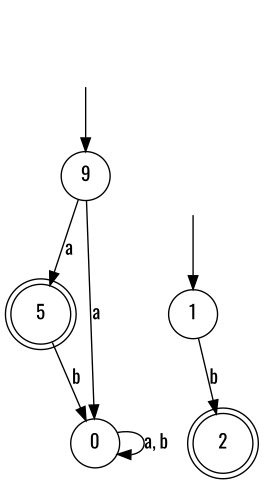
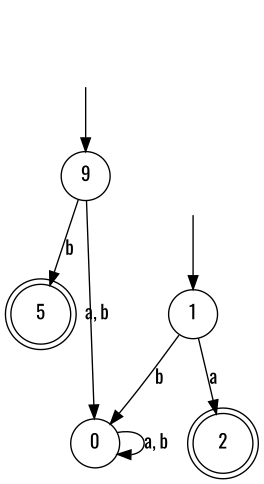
edge "9" -> "5": label "a" -> "b"
edge "9" -> "0": label "a" -> "a, b"
edge "5" -> "0": now "1" -> "0"
edge "1" -> "2": label "b" -> "a"
